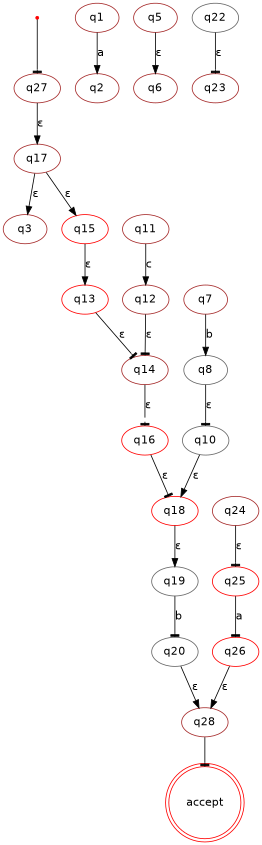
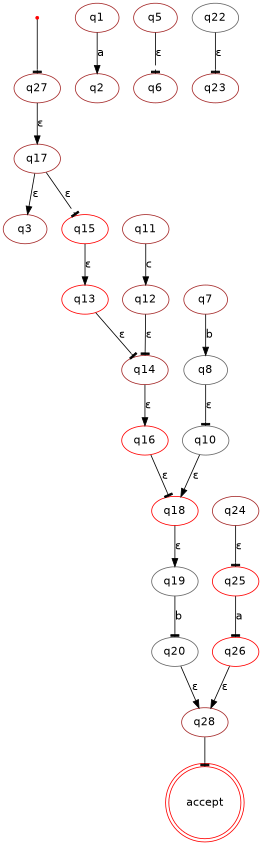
edge "q5" -> "q6": arrowhead normal -> tee
edge "q17" -> "q15": arrowhead normal -> tee
edge "q14" -> "q16": arrowhead tee -> normal
